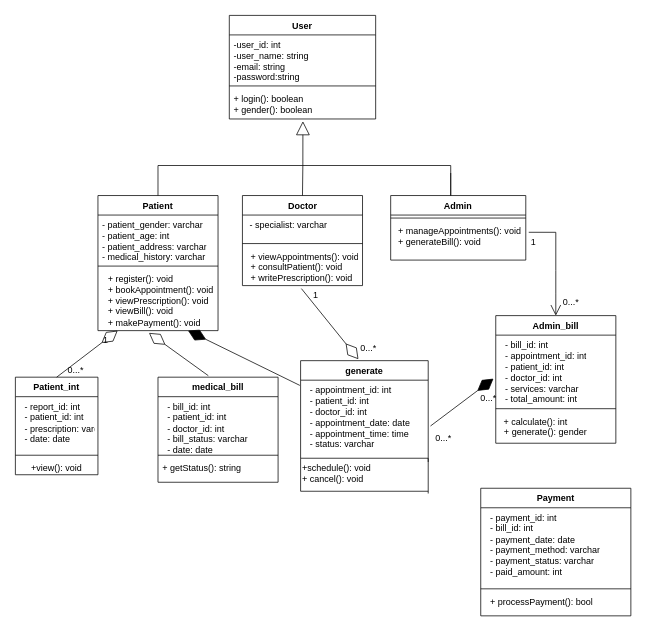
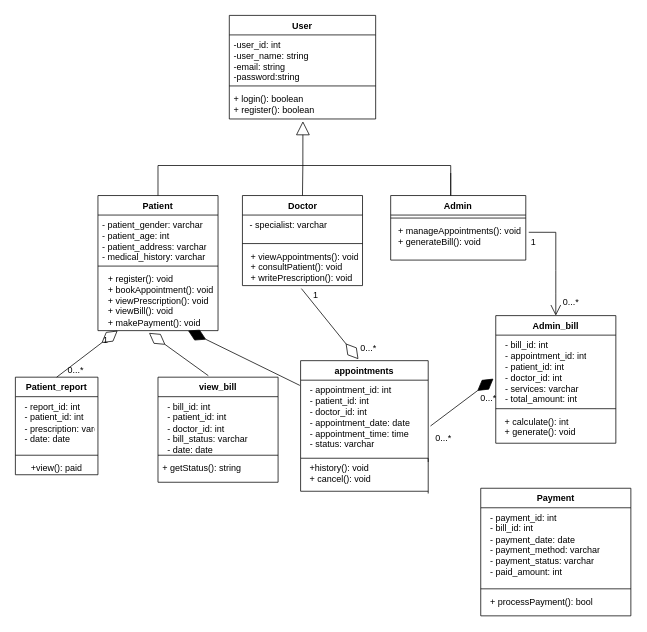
node "+ login(): boolean + gender(): boolean": label "+ login(): boolean + gender(): boolean" -> "+ login(): boolean + register(): boolean"
node "generate": label "generate" -> "appointments"
node "Patient_int": label "Patient_int" -> "Patient_report"
node "medical_bill": label "medical_bill" -> "view_bill"
node "+ calculate(): int + generate(): gender": label "+ calculate(): int + generate(): gender" -> "+ calculate(): int + generate(): void"
node "+view(): void": label "+view(): void" -> "+view(): paid"
node "+schedule(): void + cancel(): void": label "+schedule(): void + cancel(): void" -> "+history(): void + cancel(): void"
